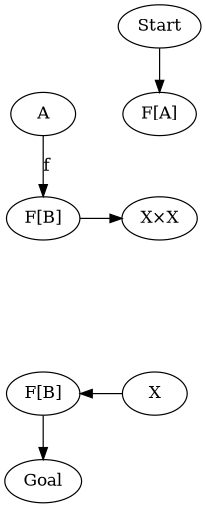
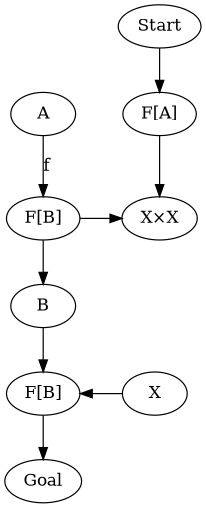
edge "F[A]" -> "X×X": added
node "B": added
